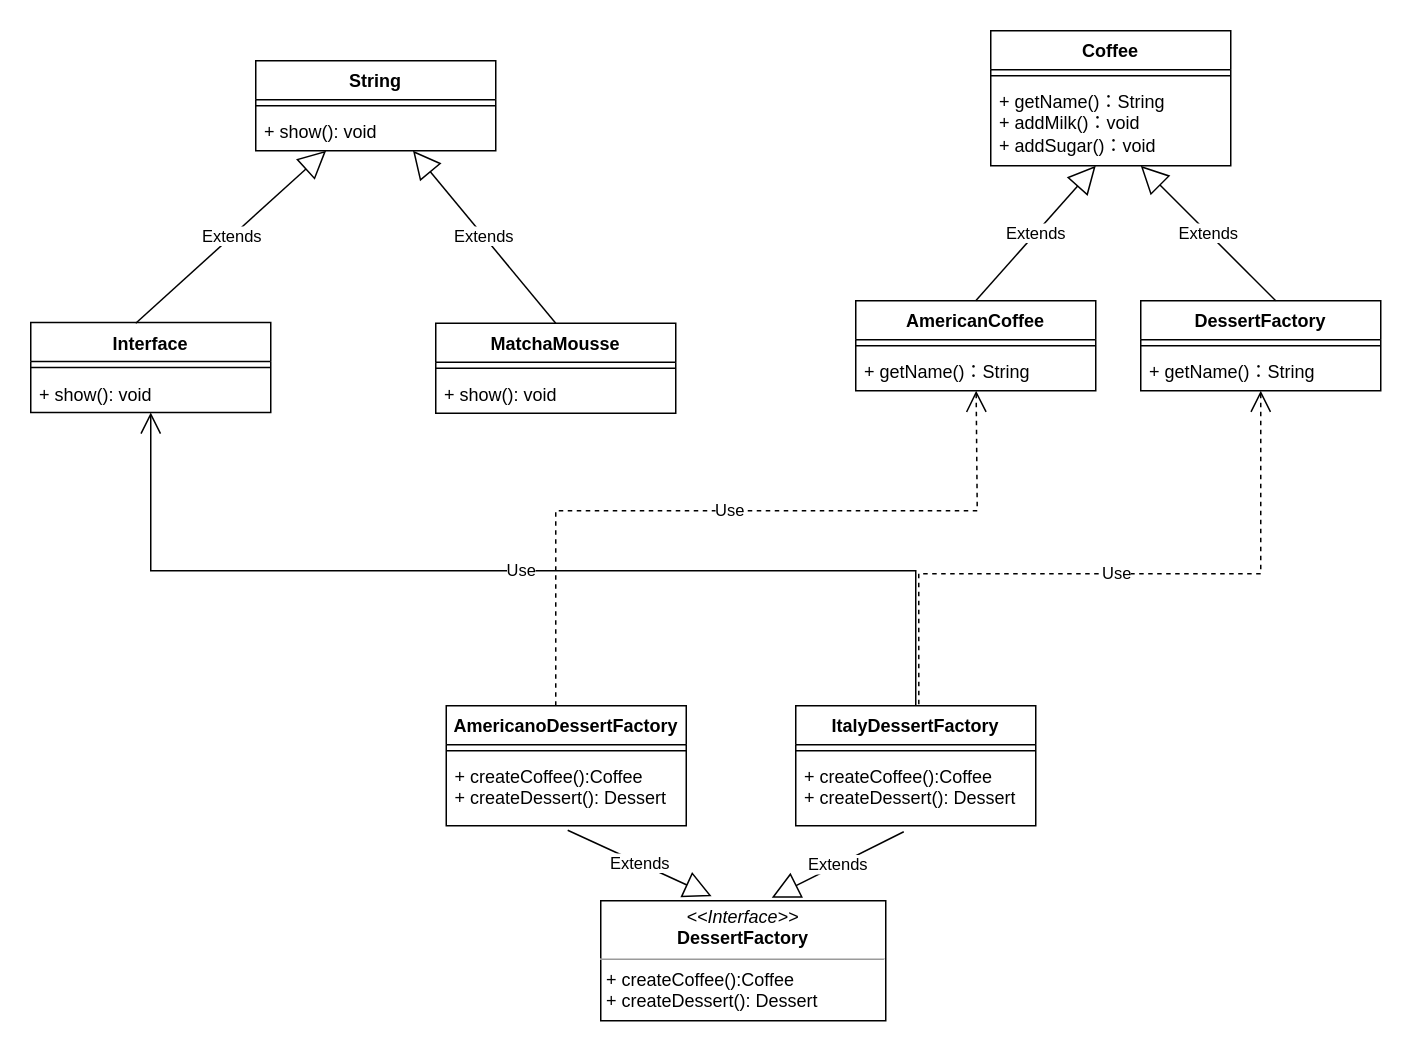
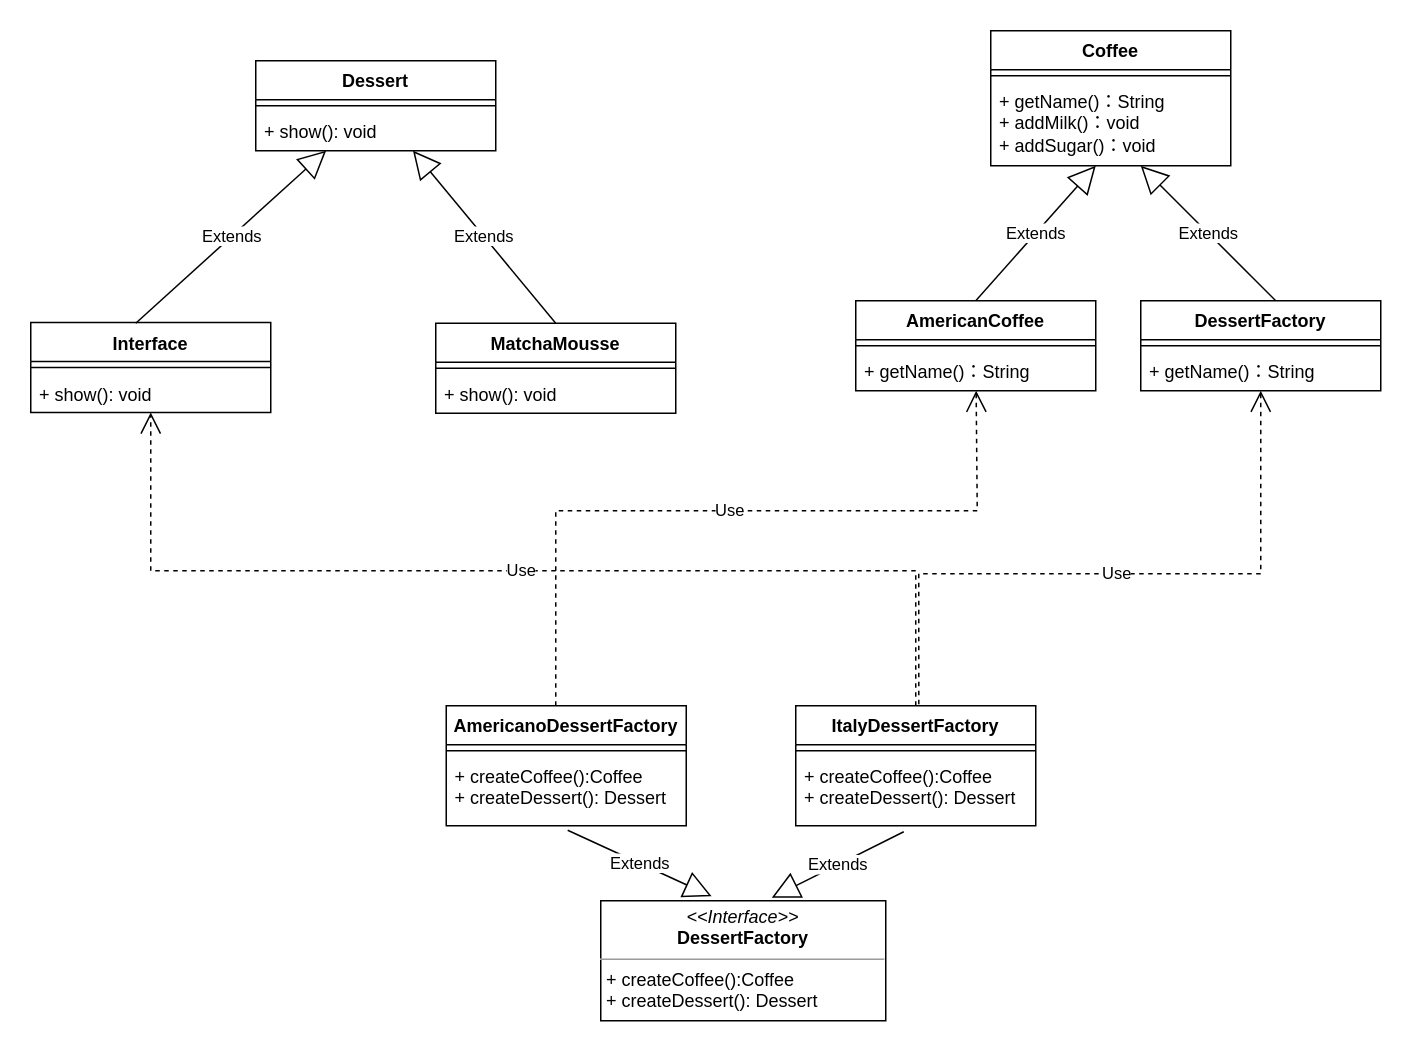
node "String": label "String" -> "Dessert"
edge "ItalyDessertFactory" -> "Interface": style solid -> dashed
